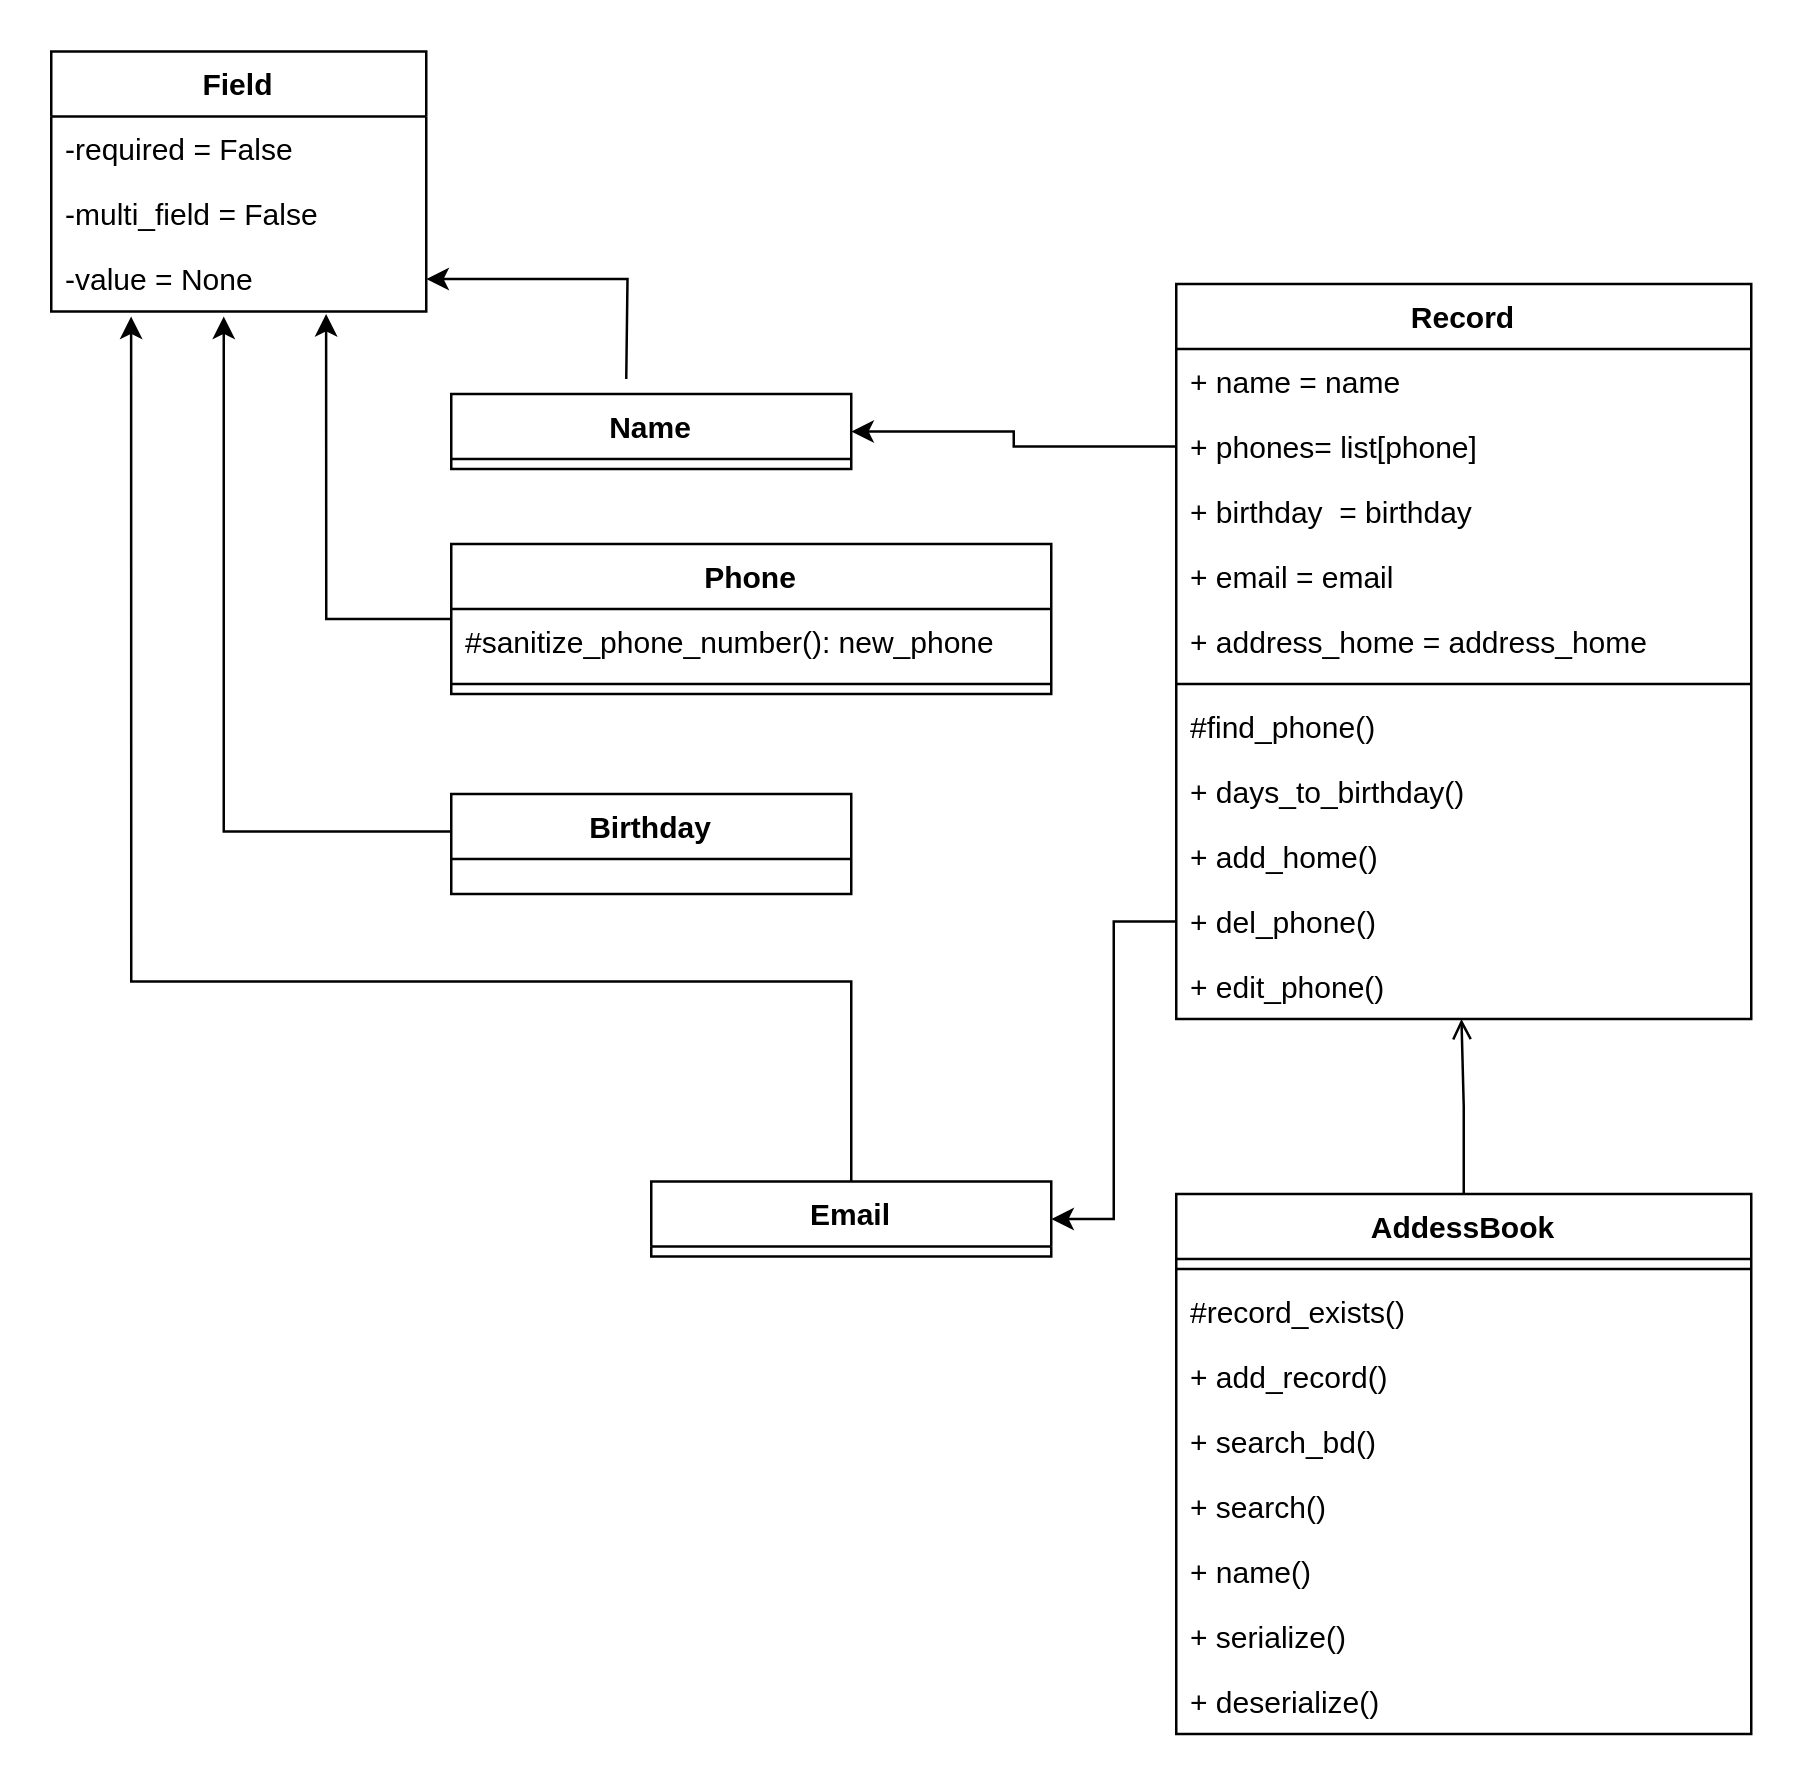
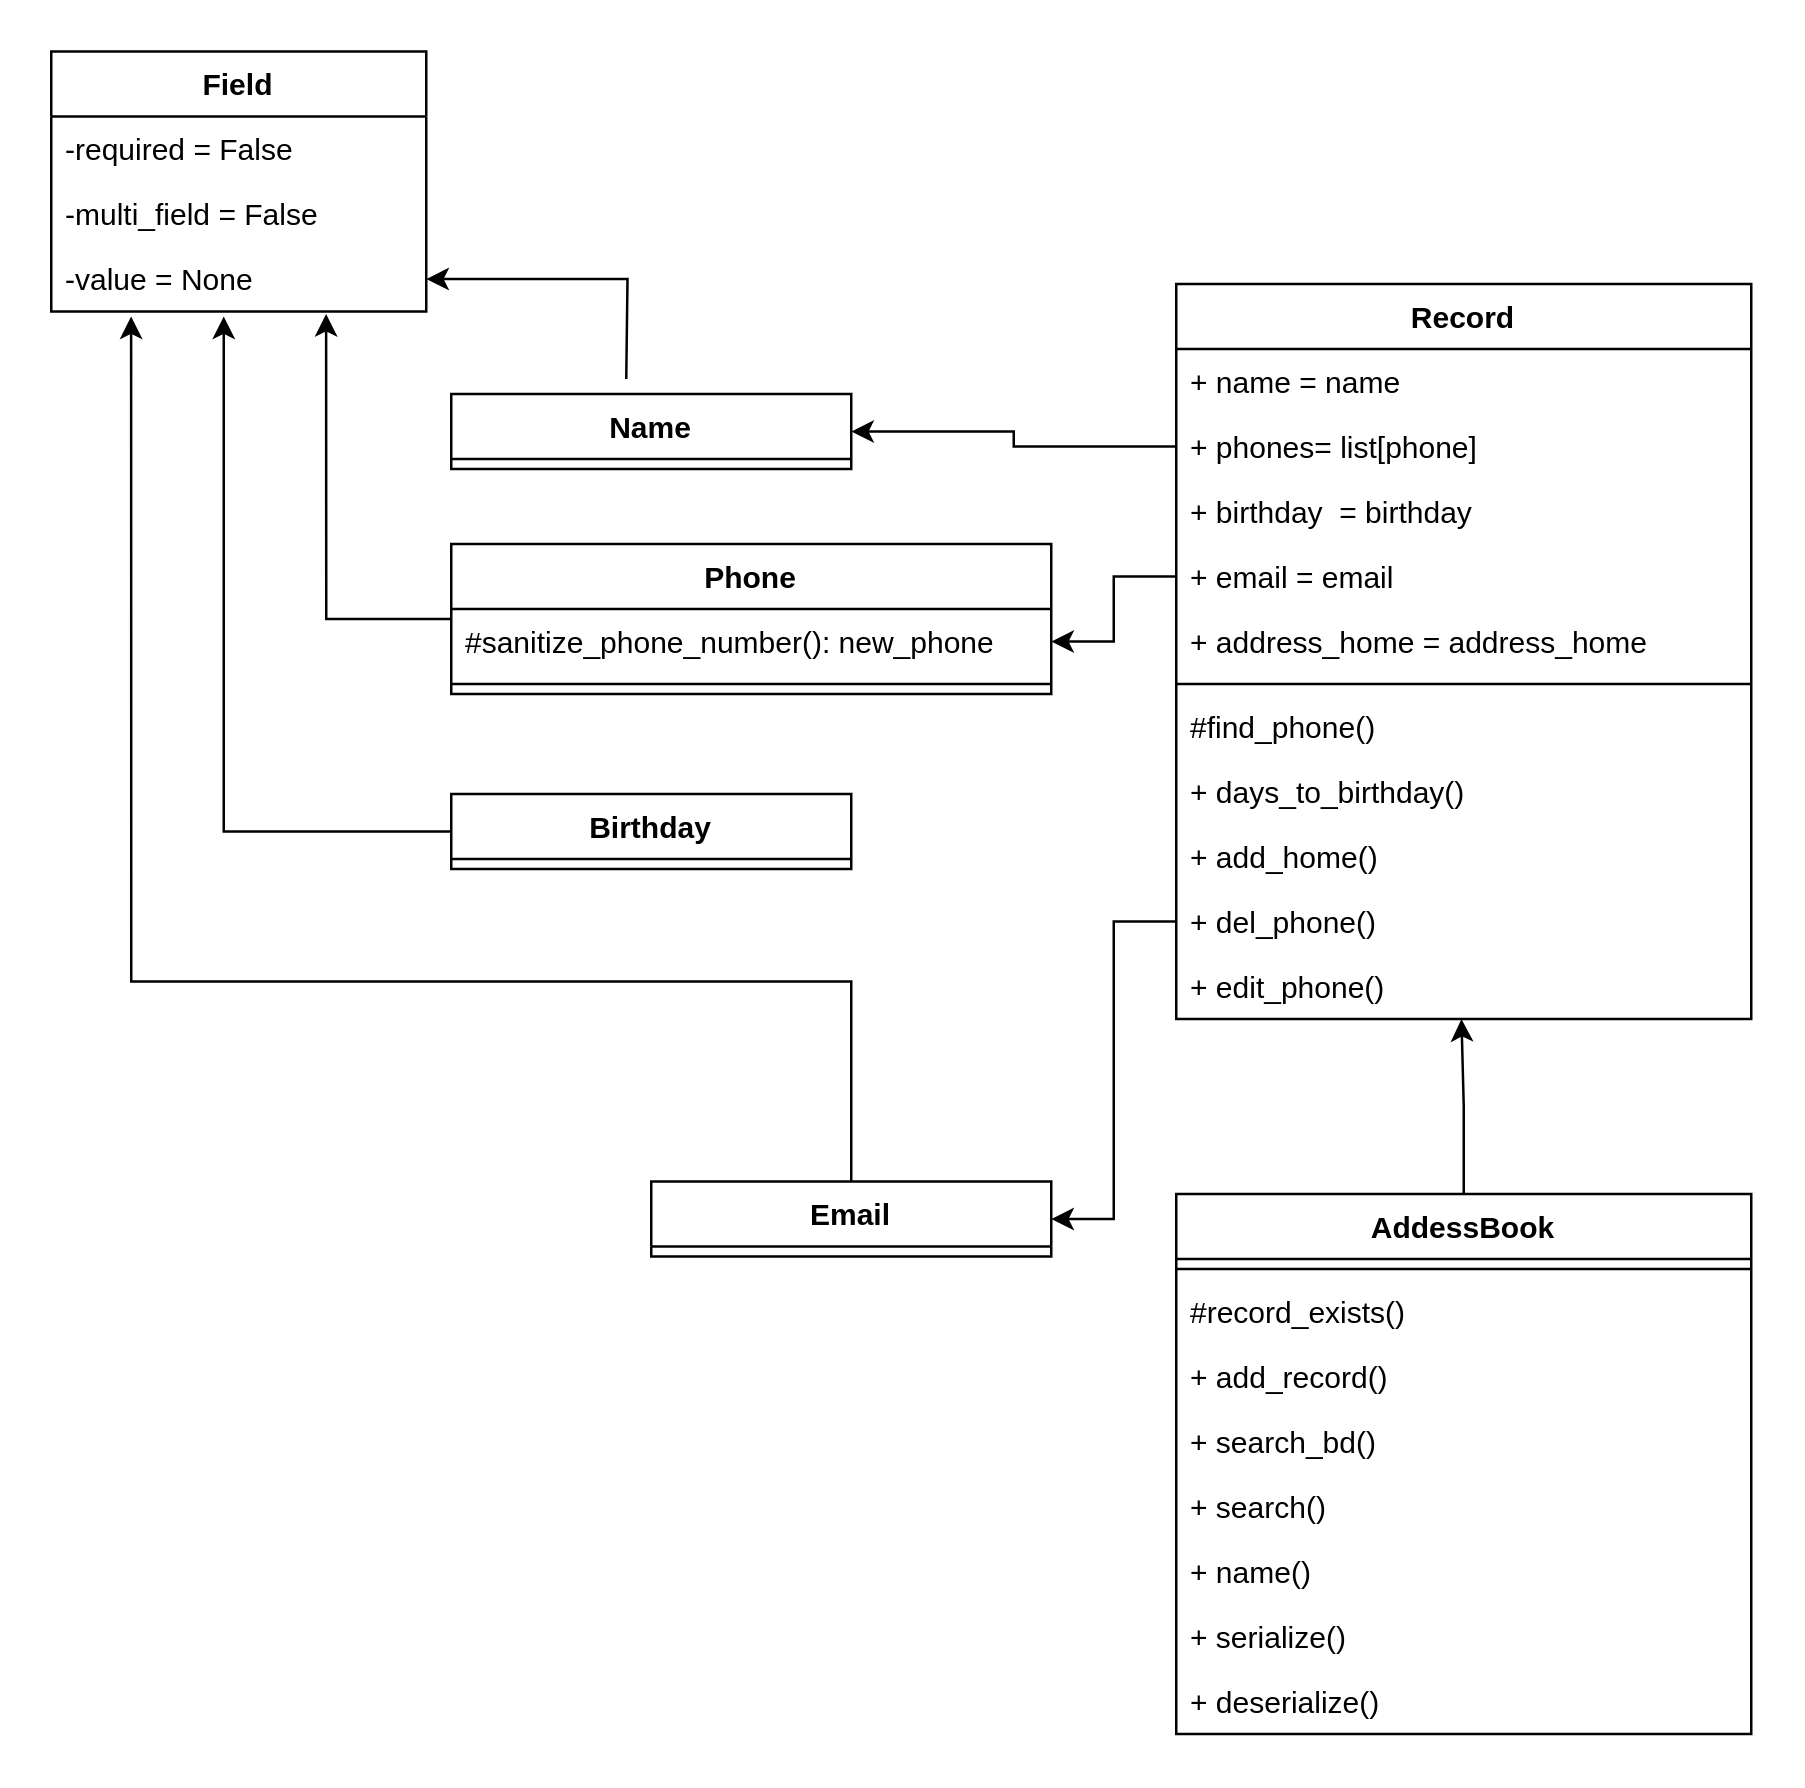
edge "+ email = email" -> "#sanitize_phone_number(): new_phone": added
node "Birthday": size 400x100 -> 400x75
edge "AddessBook" -> "+ edit_phone()": arrowhead open -> classic
